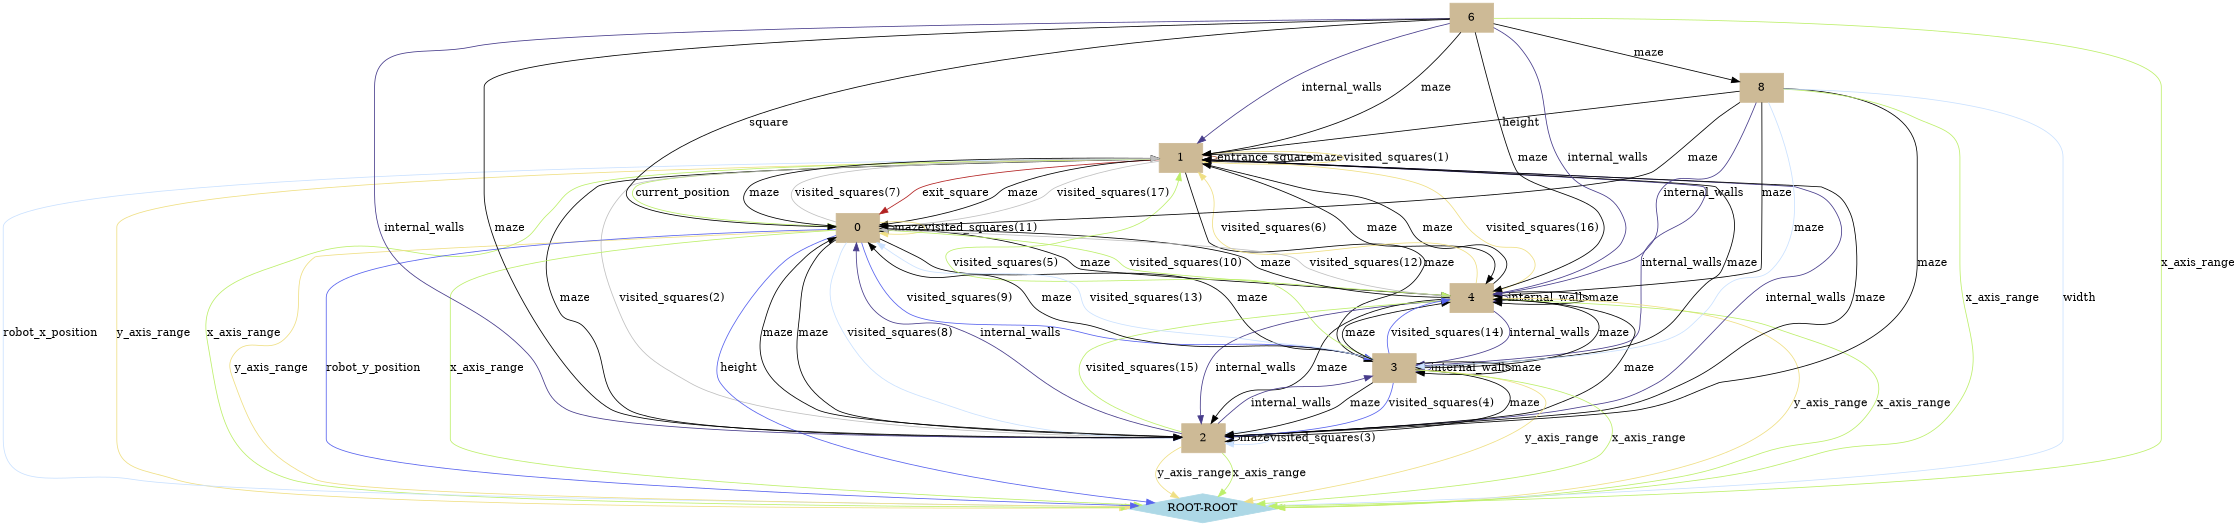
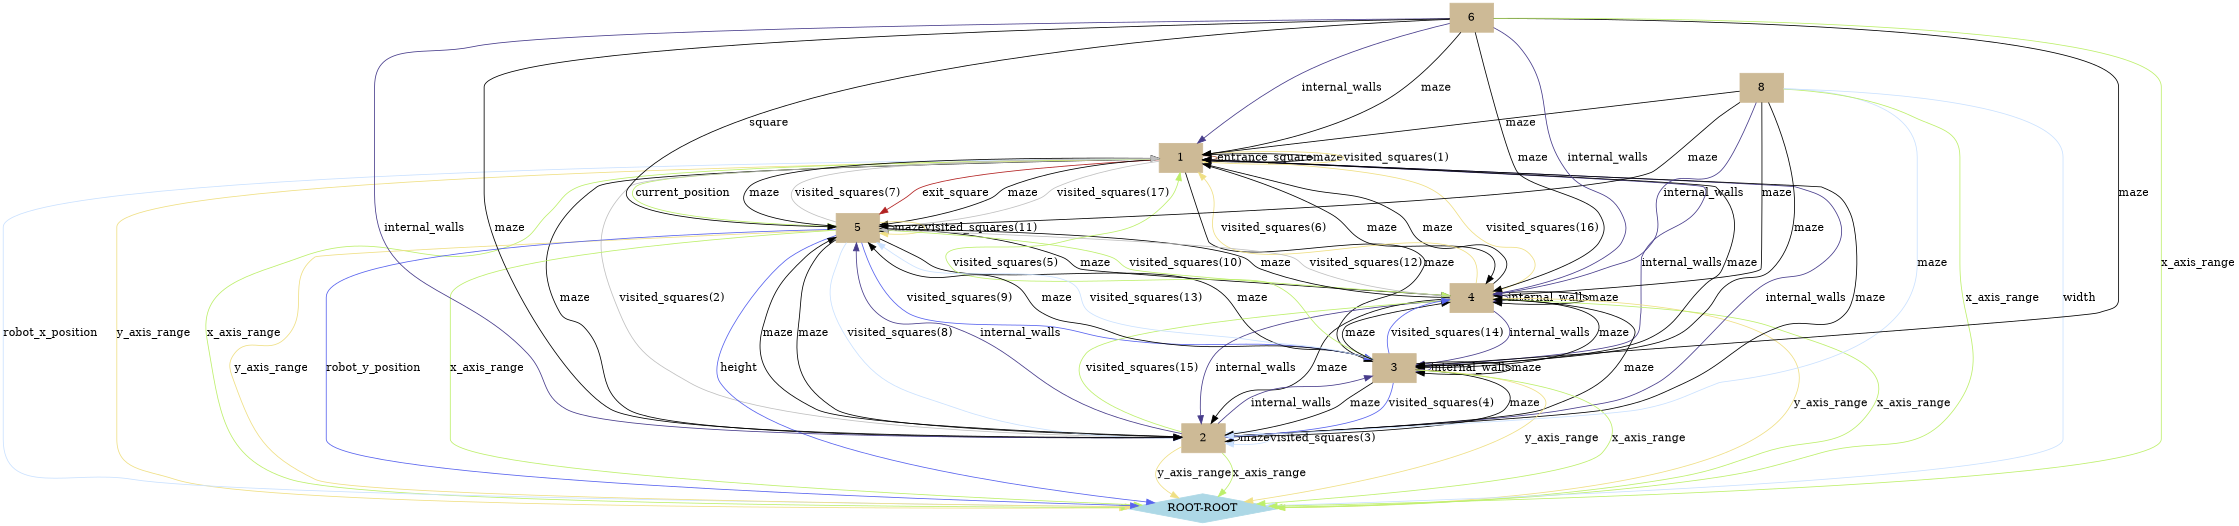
edge "6" -> "8": now "6" -> "3"
edge "8" -> "1": label "height" -> "maze"
node "0": label "0" -> "5"
edge "8" -> "3": color LightSteelBlue1 -> black
edge "8" -> "2": color black -> LightSteelBlue1
